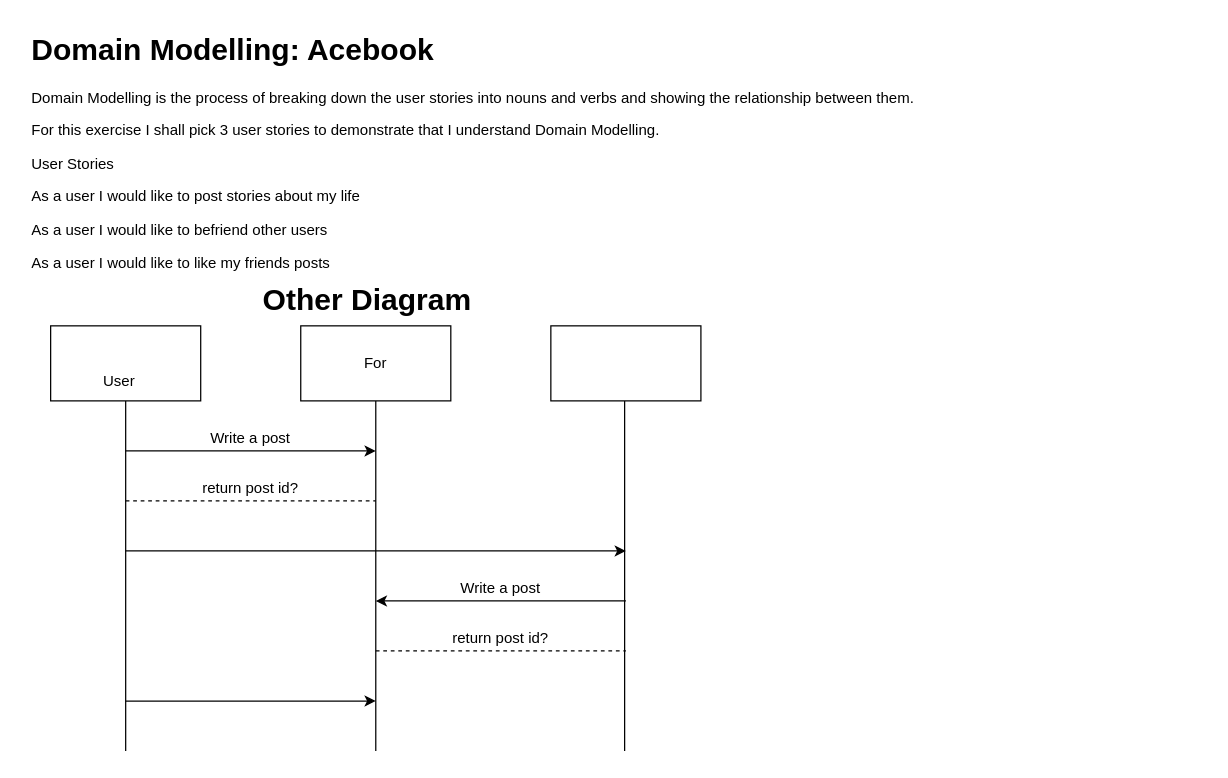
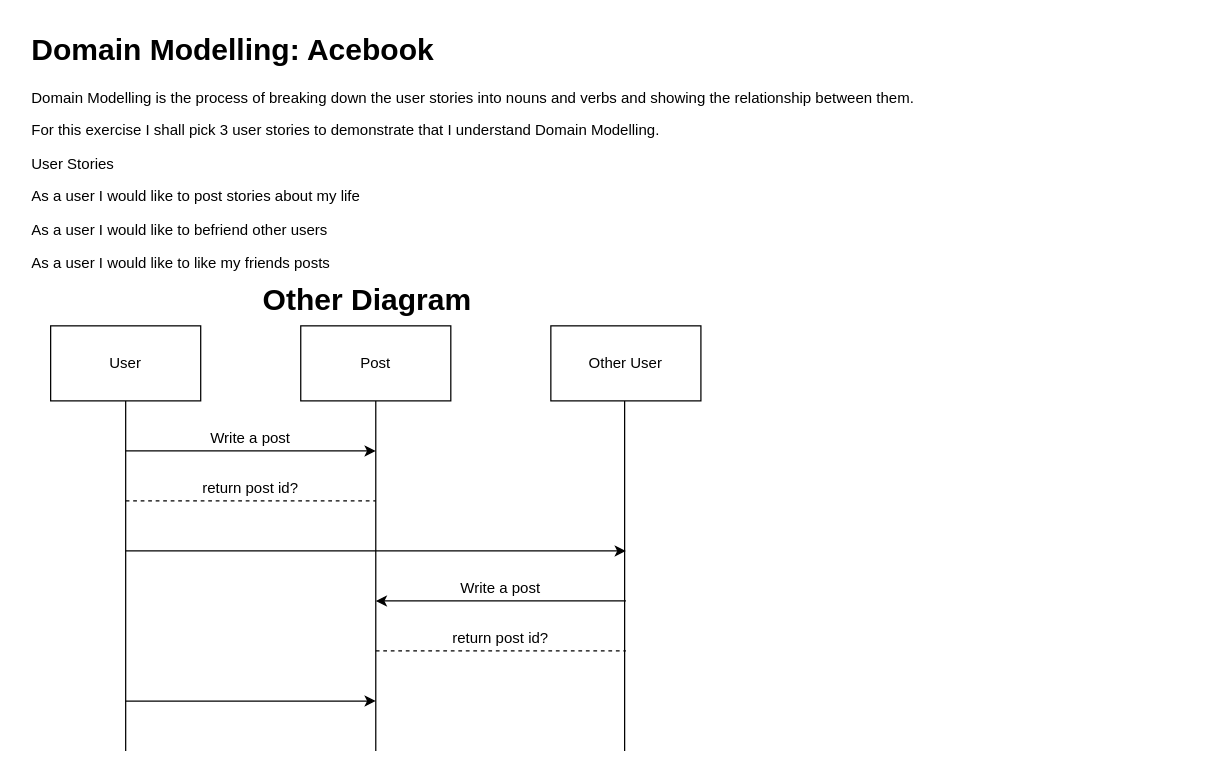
node "For": label "For" -> "Post"
node "Other User": added
node "User": moved (119, 382) -> (126, 363)
